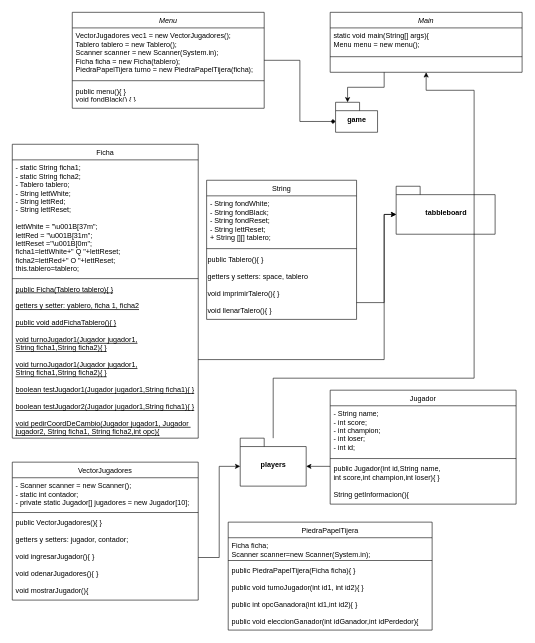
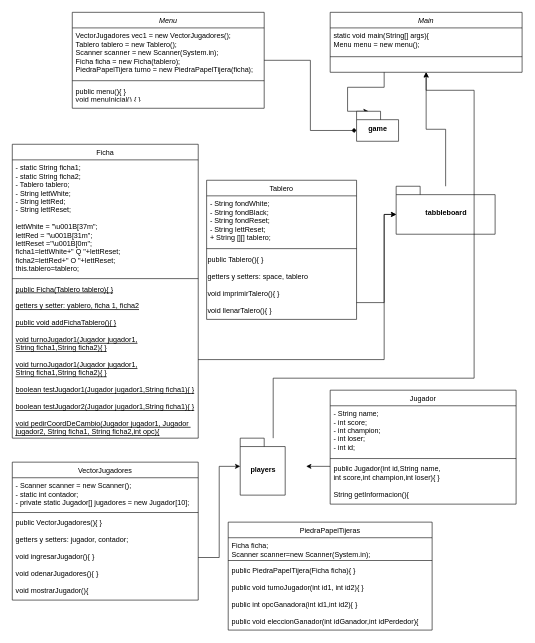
node "public menu(){ } void fondBlack() { }": label "public menu(){ } void fondBlack() { }" -> "public menu(){ } void menuInicial() { }"
node "game": moved (357, 117) -> (378, 126)
edge "tabbleboard" -> "Main": added
node "String": label "String" -> "Tablero"
node "players": size 66x48 -> 45x57
node "PiedraPapelTijera": label "PiedraPapelTijera" -> "PiedraPapelTijeras"
